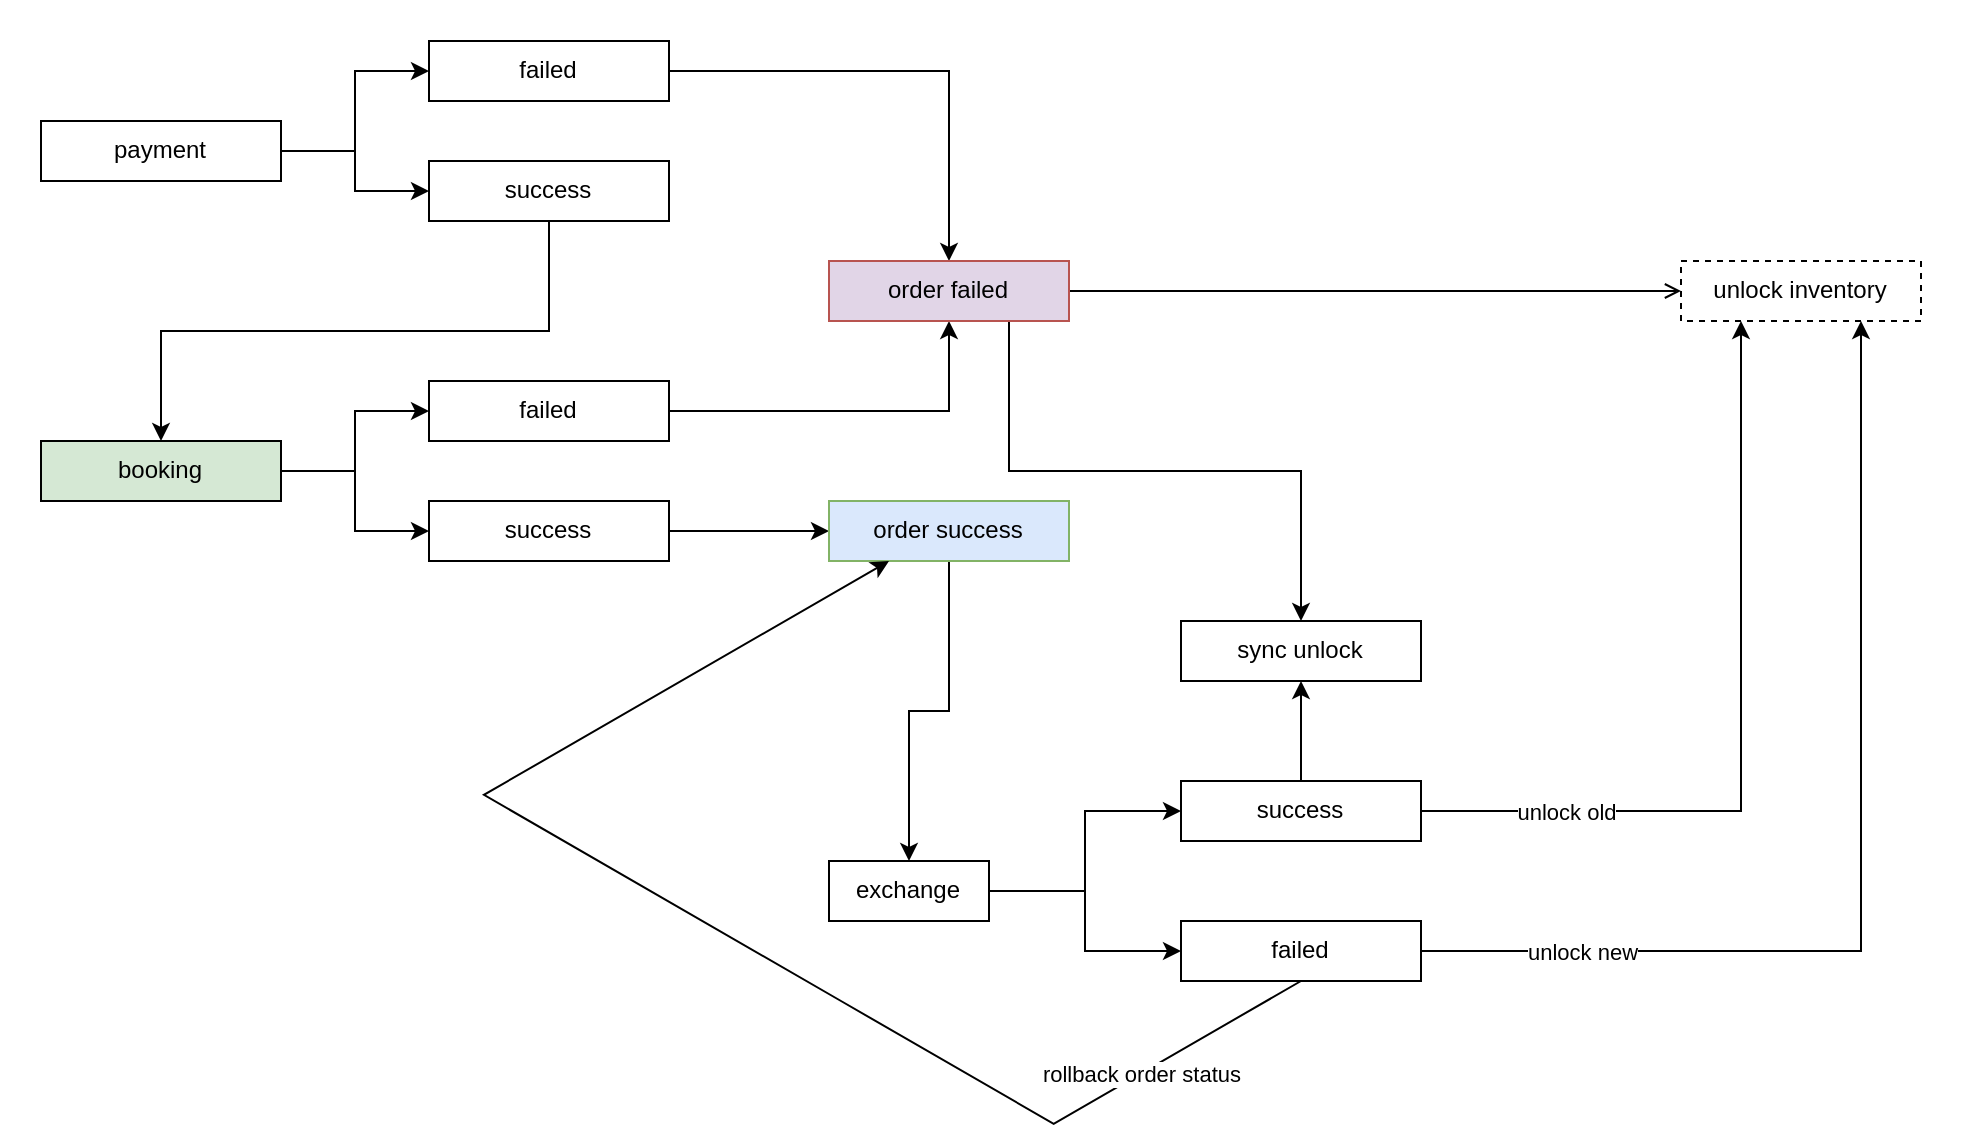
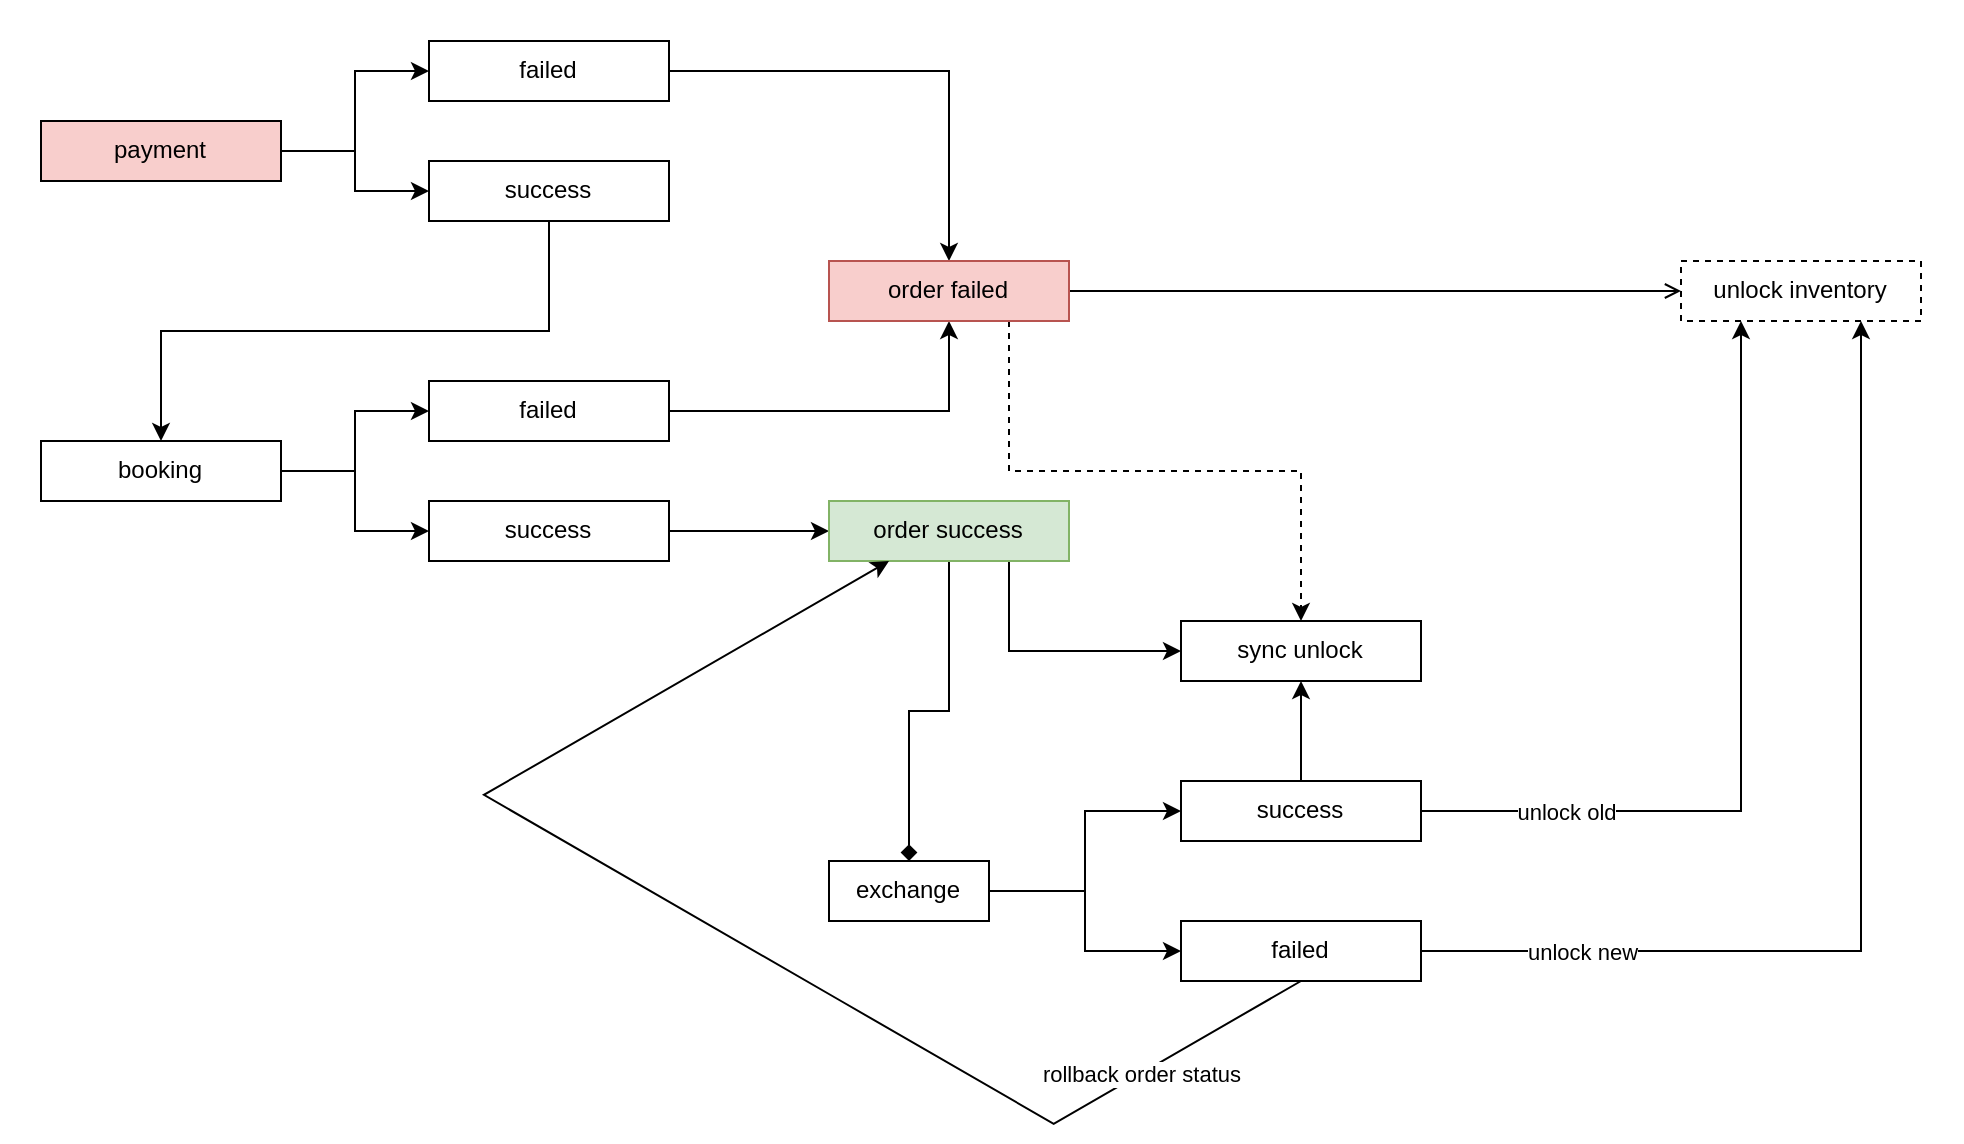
node "payment": fillcolor #ffffff -> #f8cecc
node "order failed": fillcolor #e1d5e7 -> #f8cecc
node "booking": fillcolor #d5e8d4 -> #ffffff
edge "order failed" -> "sync unlock": style solid -> dashed
node "order success": fillcolor #dae8fc -> #d5e8d4
edge "order success" -> "sync unlock": added
edge "order success" -> "exchange": arrowhead classic -> diamond
